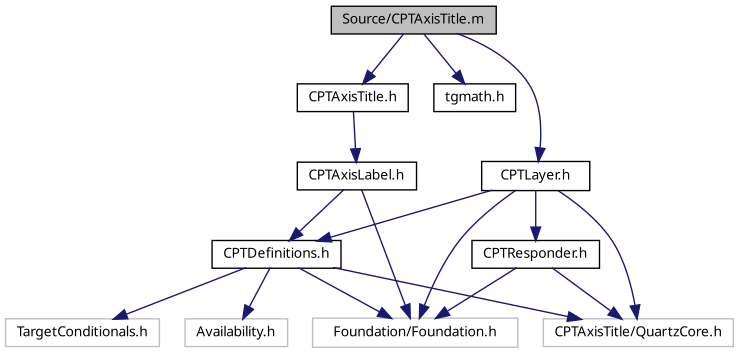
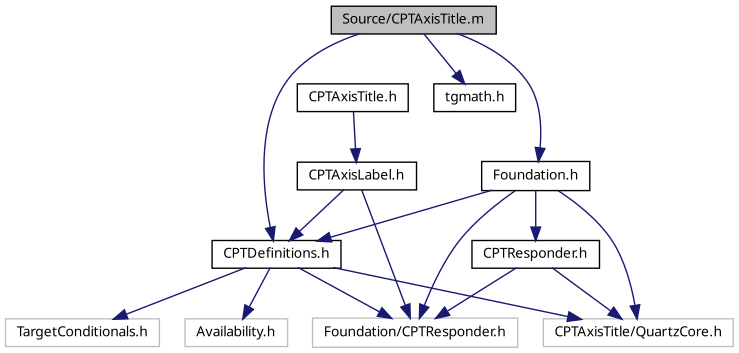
edge "Source/CPTAxisTitle.m" -> "CPTAxisTitle.h": now "Source/CPTAxisTitle.m" -> "CPTDefinitions.h"
node "CPTLayer.h": label "CPTLayer.h" -> "Foundation.h"
node "Foundation/Foundation.h": label "Foundation/Foundation.h" -> "Foundation/CPTResponder.h"
